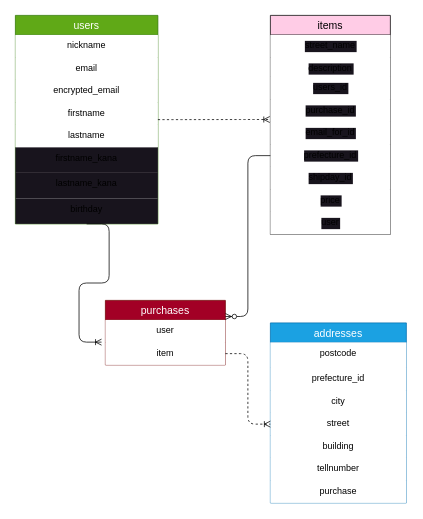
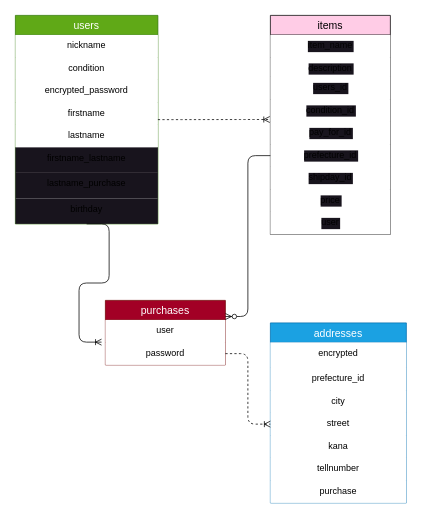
node "street_name": label "street_name" -> "item_name"
node "email": label "email" -> "condition"
node "encrypted_email": label "encrypted_email" -> "encrypted_password"
node "purchase_id": label "purchase_id" -> "condition_id"
node "email_for_id": label "email_for_id" -> "pay_for_id"
node "firstname_kana": label "firstname_kana" -> "firstname_lastname"
node "lastname_kana": label "lastname_kana" -> "lastname_purchase"
node "item": label "item" -> "password"
node "postcode": label "postcode" -> "encrypted"
node "building": label "building" -> "kana"
